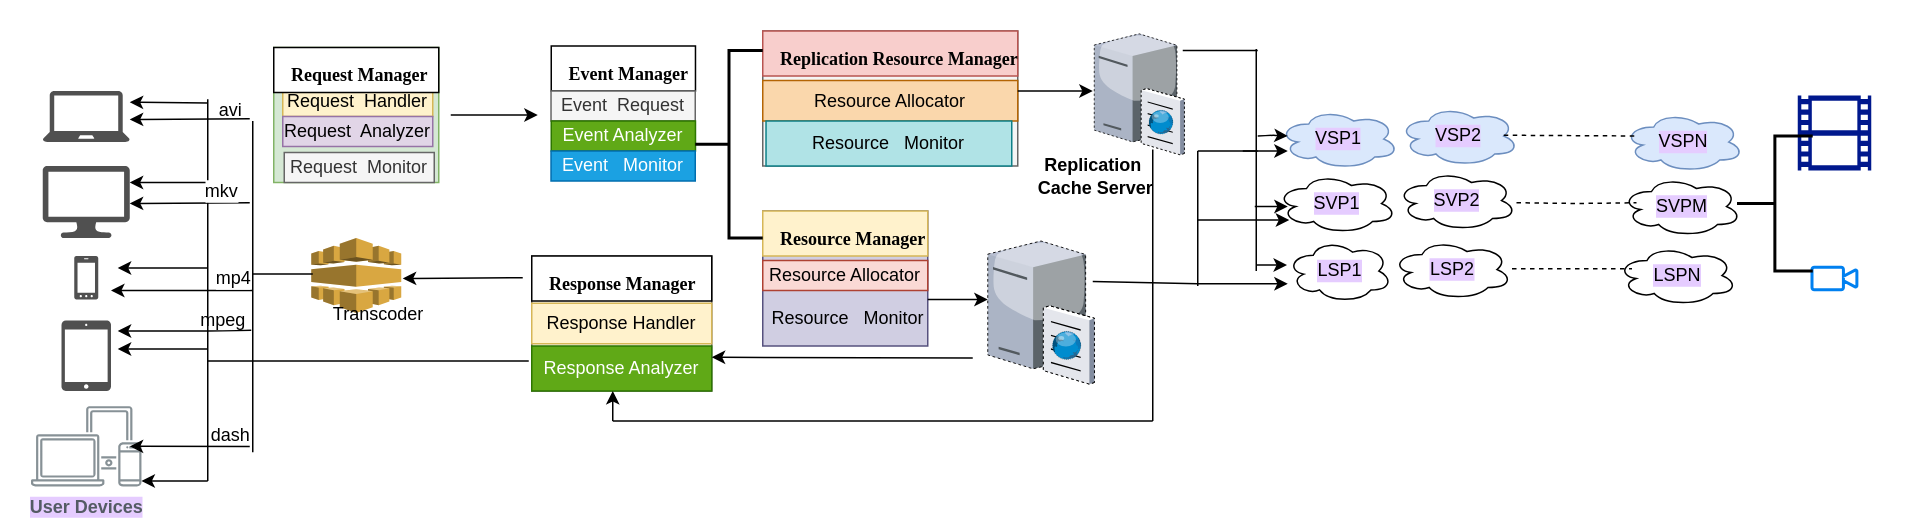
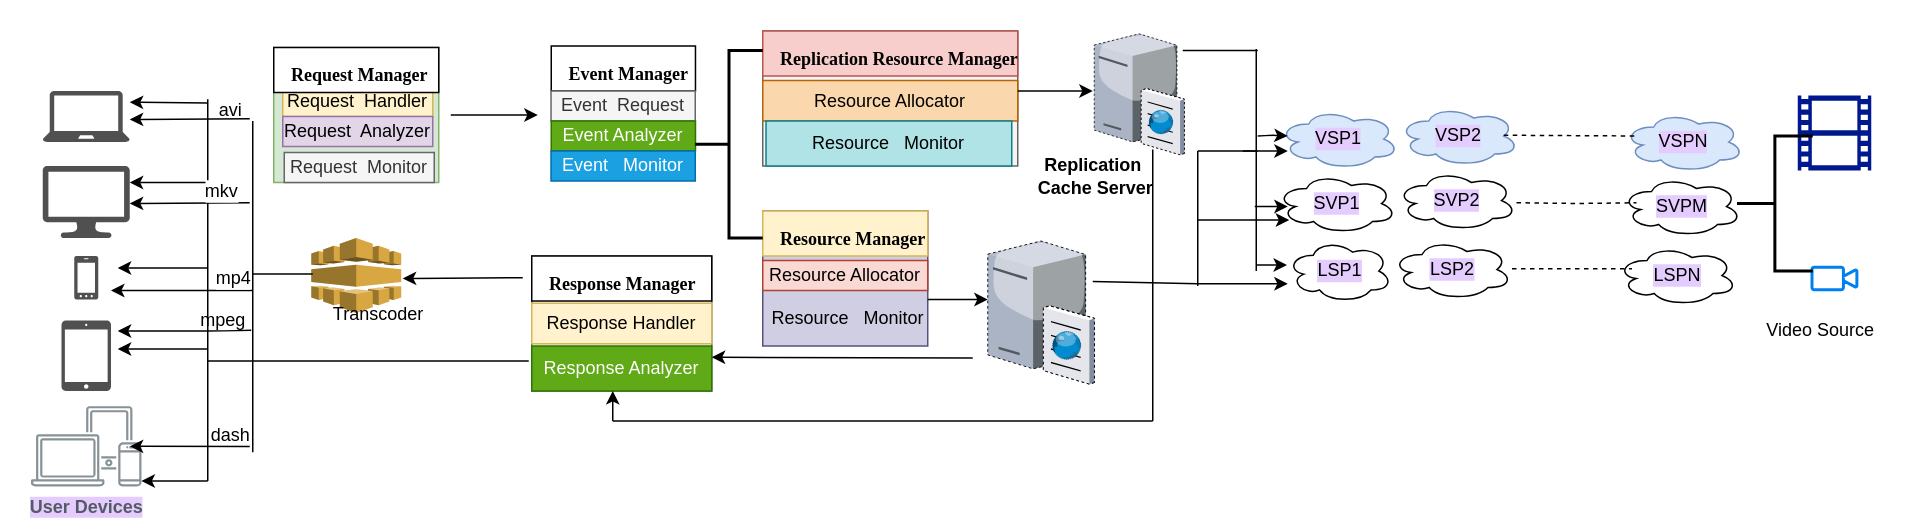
node "Video Source": added
